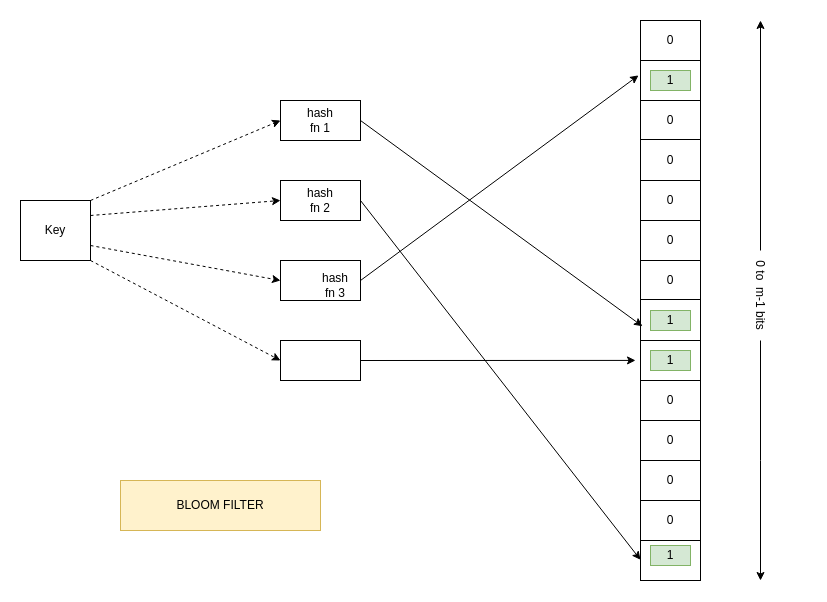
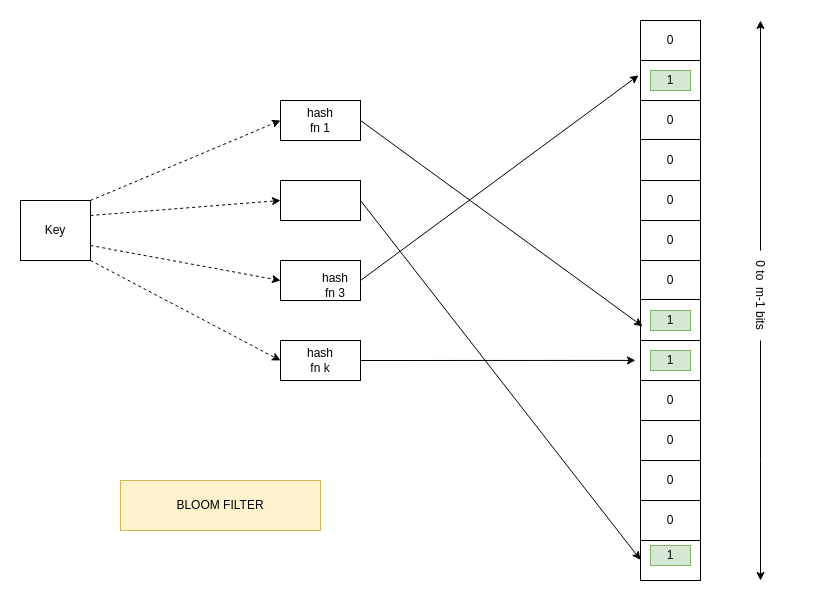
node "hash fn 2": removed
node "hash fn k": added
